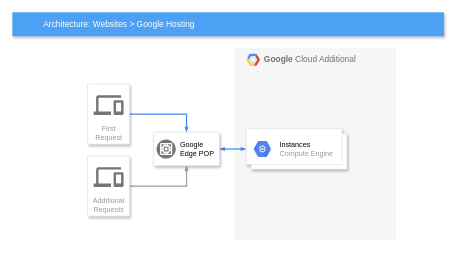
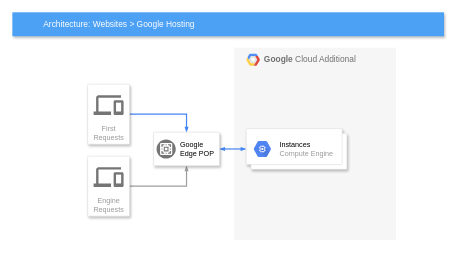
node "First Request": label "First Request" -> "First Requests"
node "Additional Requests": label "Additional Requests" -> "Engine Requests"
